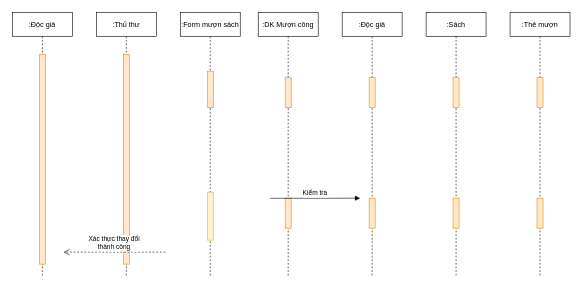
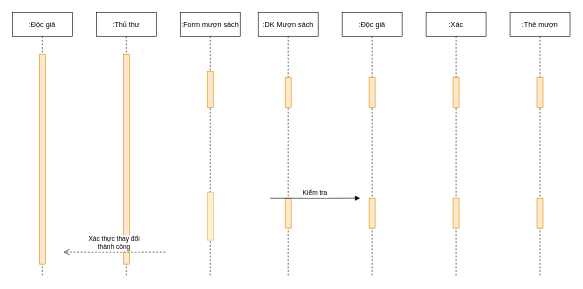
node ":DK Mượn công": label ":DK Mượn công" -> ":DK Mượn sách"
node ":Sách": label ":Sách" -> ":Xác"
